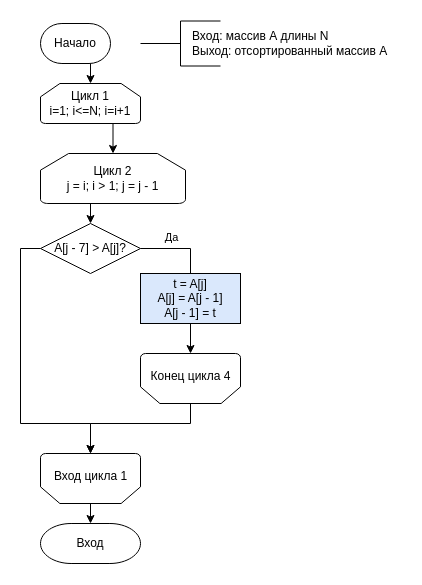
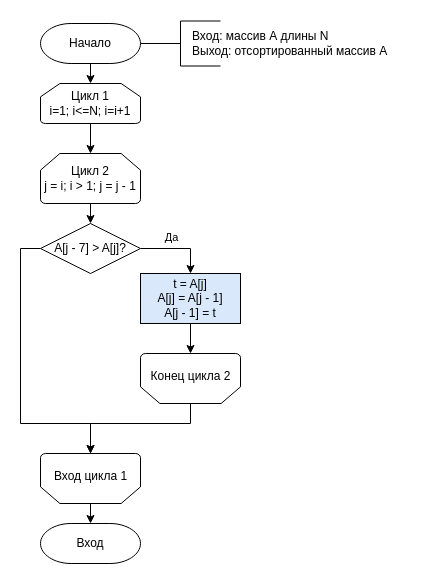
node "Начало": size 70x40 -> 100x40
node "Цикл 2 j = i; i > 1; j = j - 1": size 145x50 -> 100x50
edge "A[j - 7] > A[j]?" -- "t = A[j] A[j] = A[j - 1] A[j - 1] = t": arrowhead none -> classic
node "Конец цикла 4": label "Конец цикла 4" -> "Конец цикла 2"
